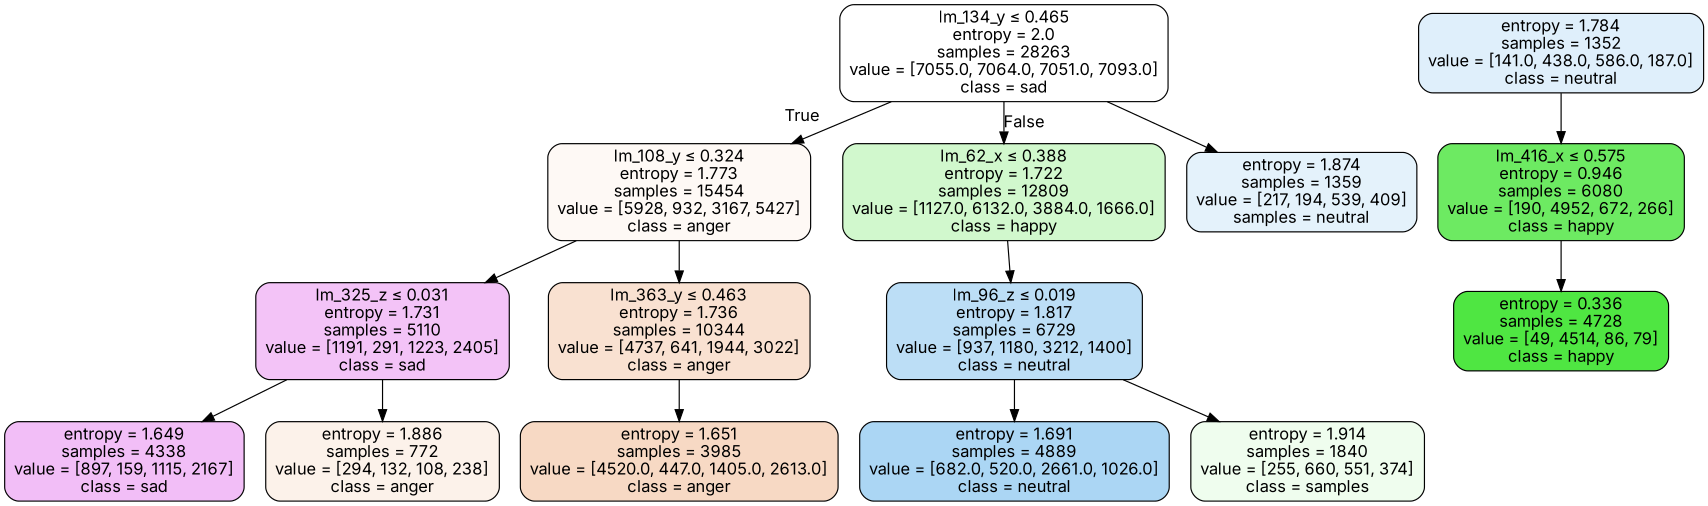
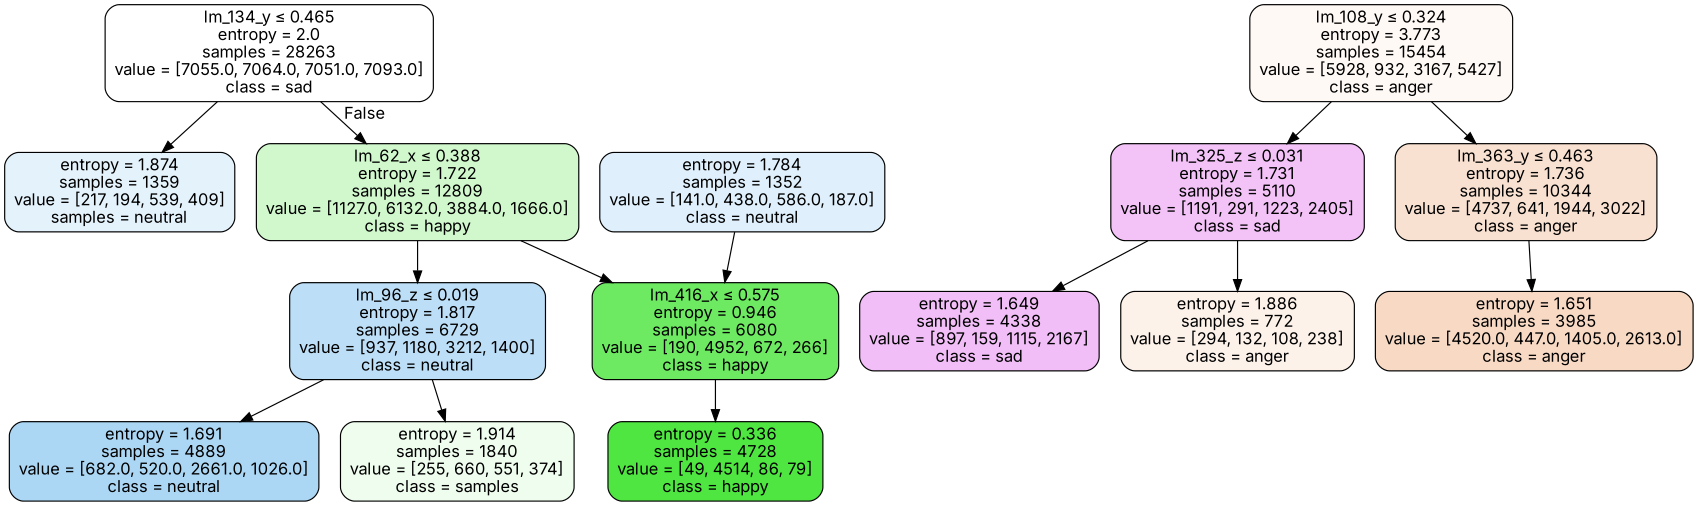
edge "lm_134_y ≤ 0.465" -> "lm_108_y ≤ 0.324": removed
node "lm_108_y ≤ 0.324": text "entropy = 1.773" -> "entropy = 3.773"
edge "lm_62_x ≤ 0.388" -> "lm_416_x ≤ 0.575": added
